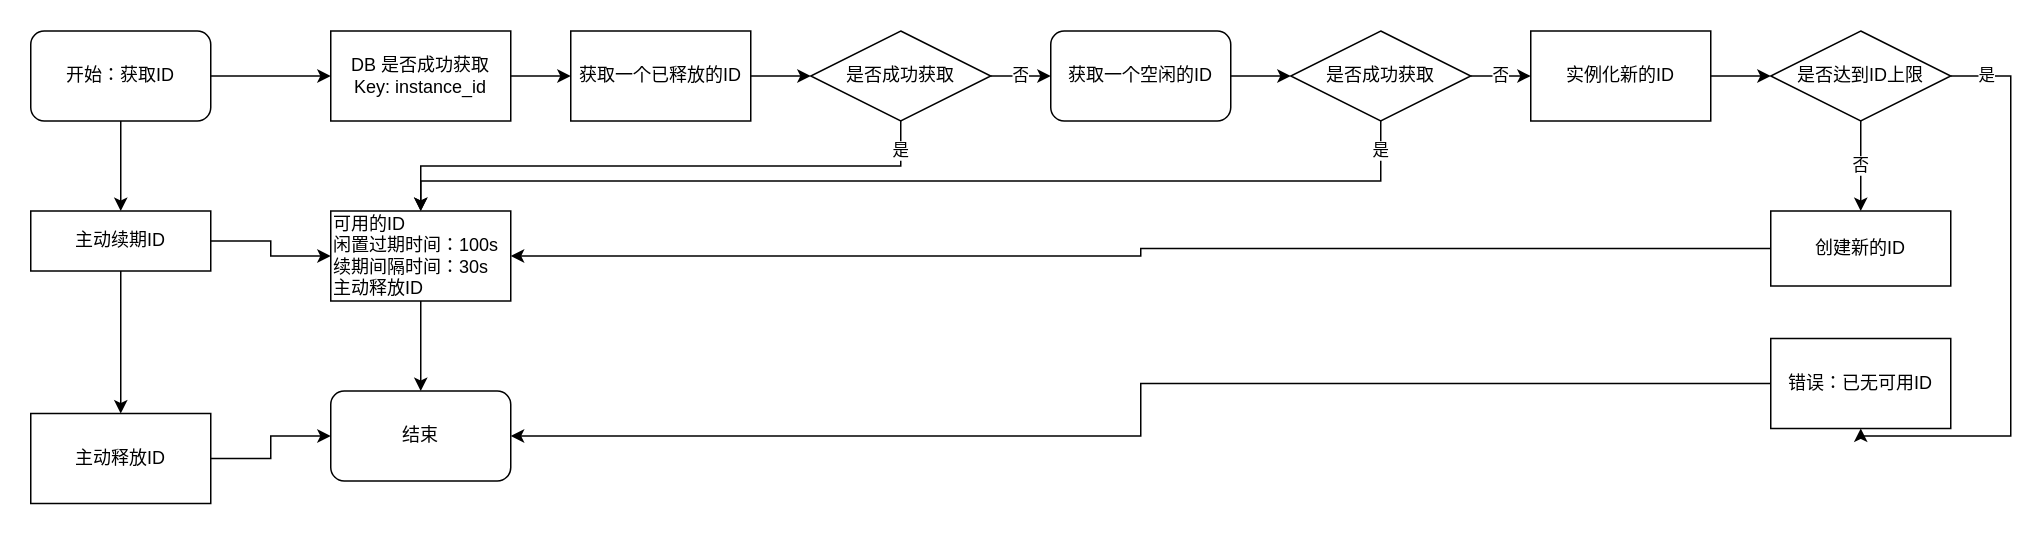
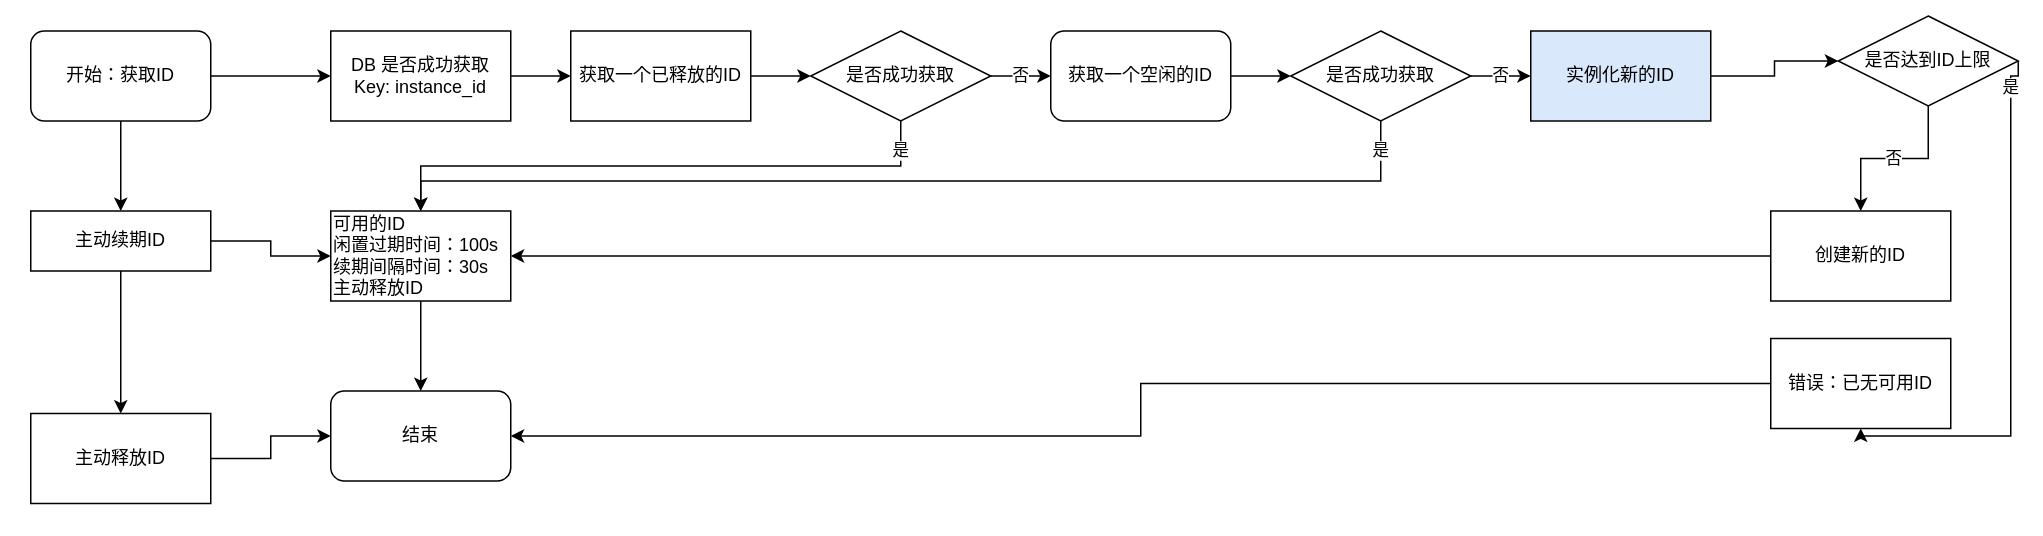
node "实例化新的ID": fillcolor #ffffff -> #dae8fc
node "是否达到ID上限": moved (1861, 76) -> (1928, 61)
node "创建新的ID": size 180x75 -> 180x90
